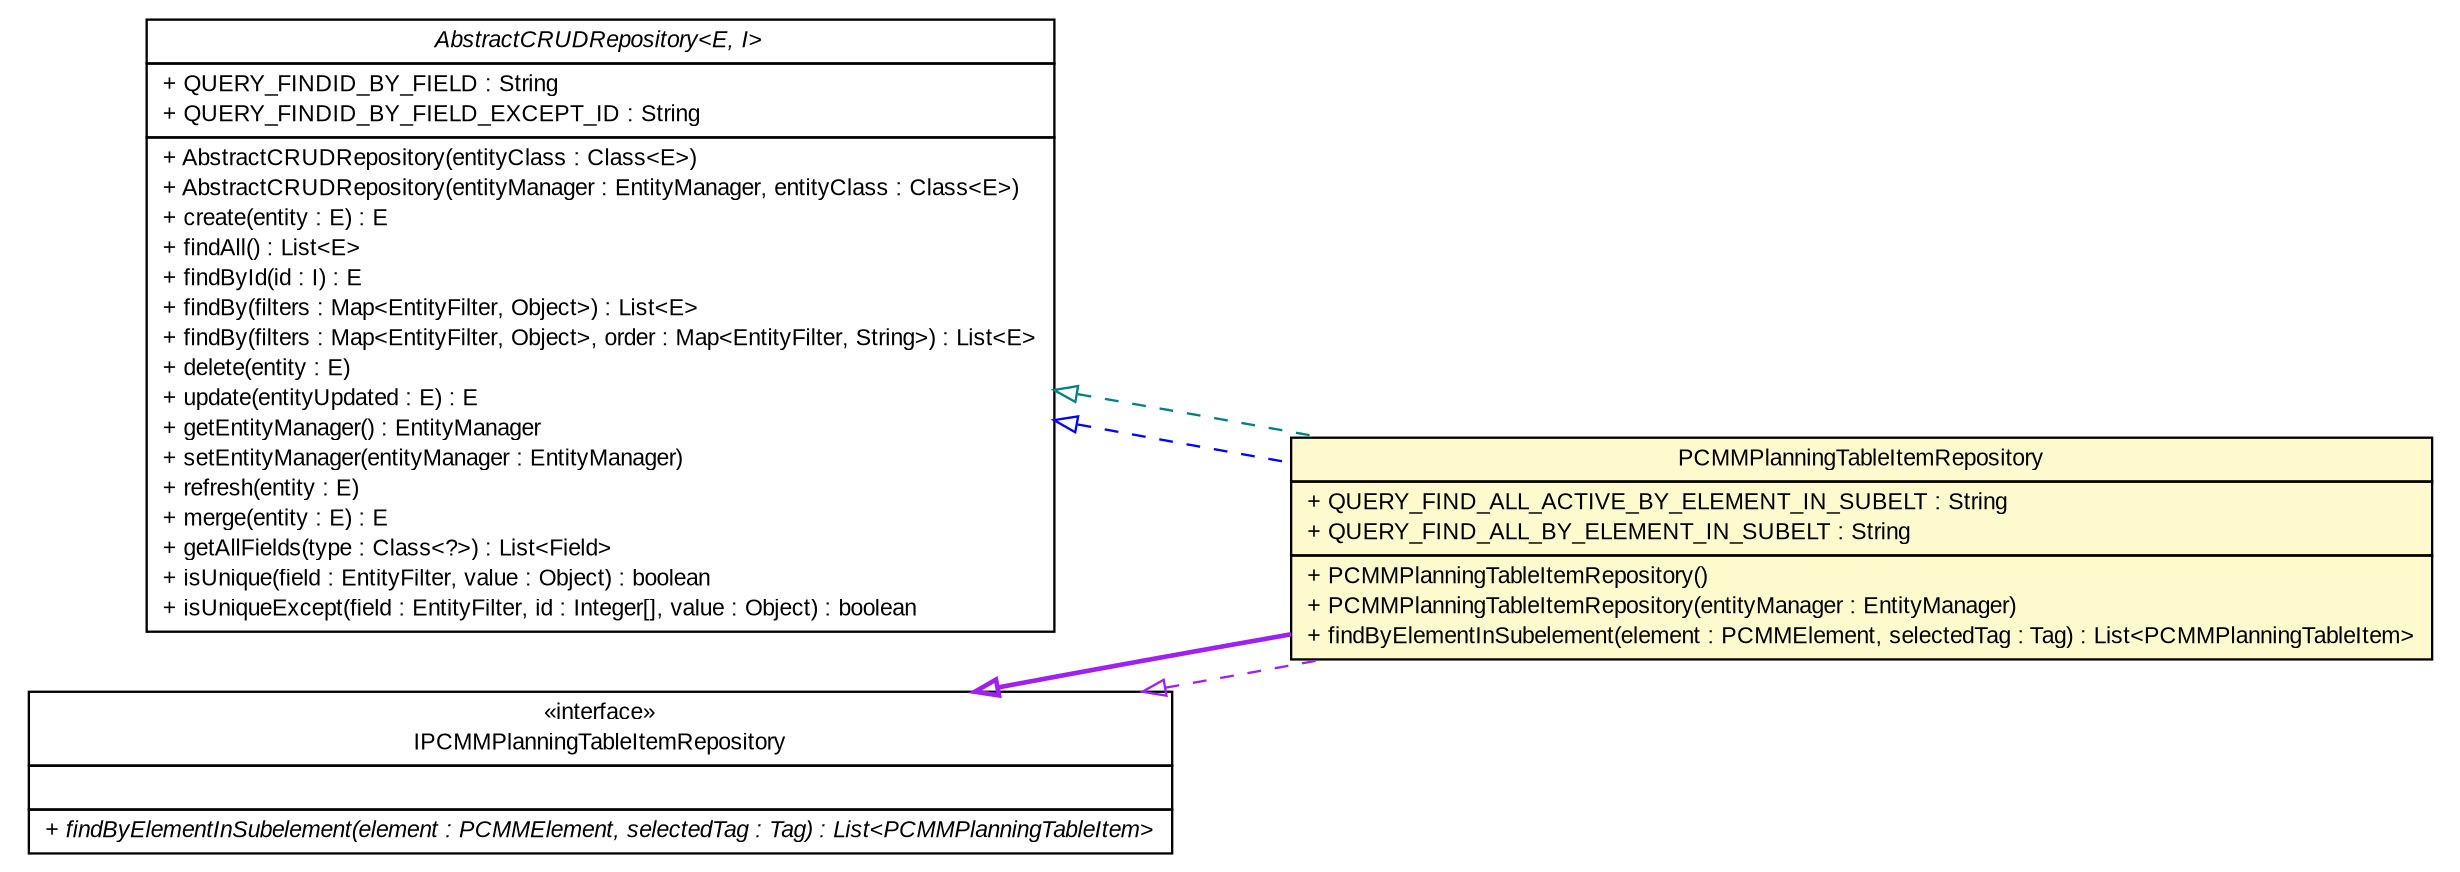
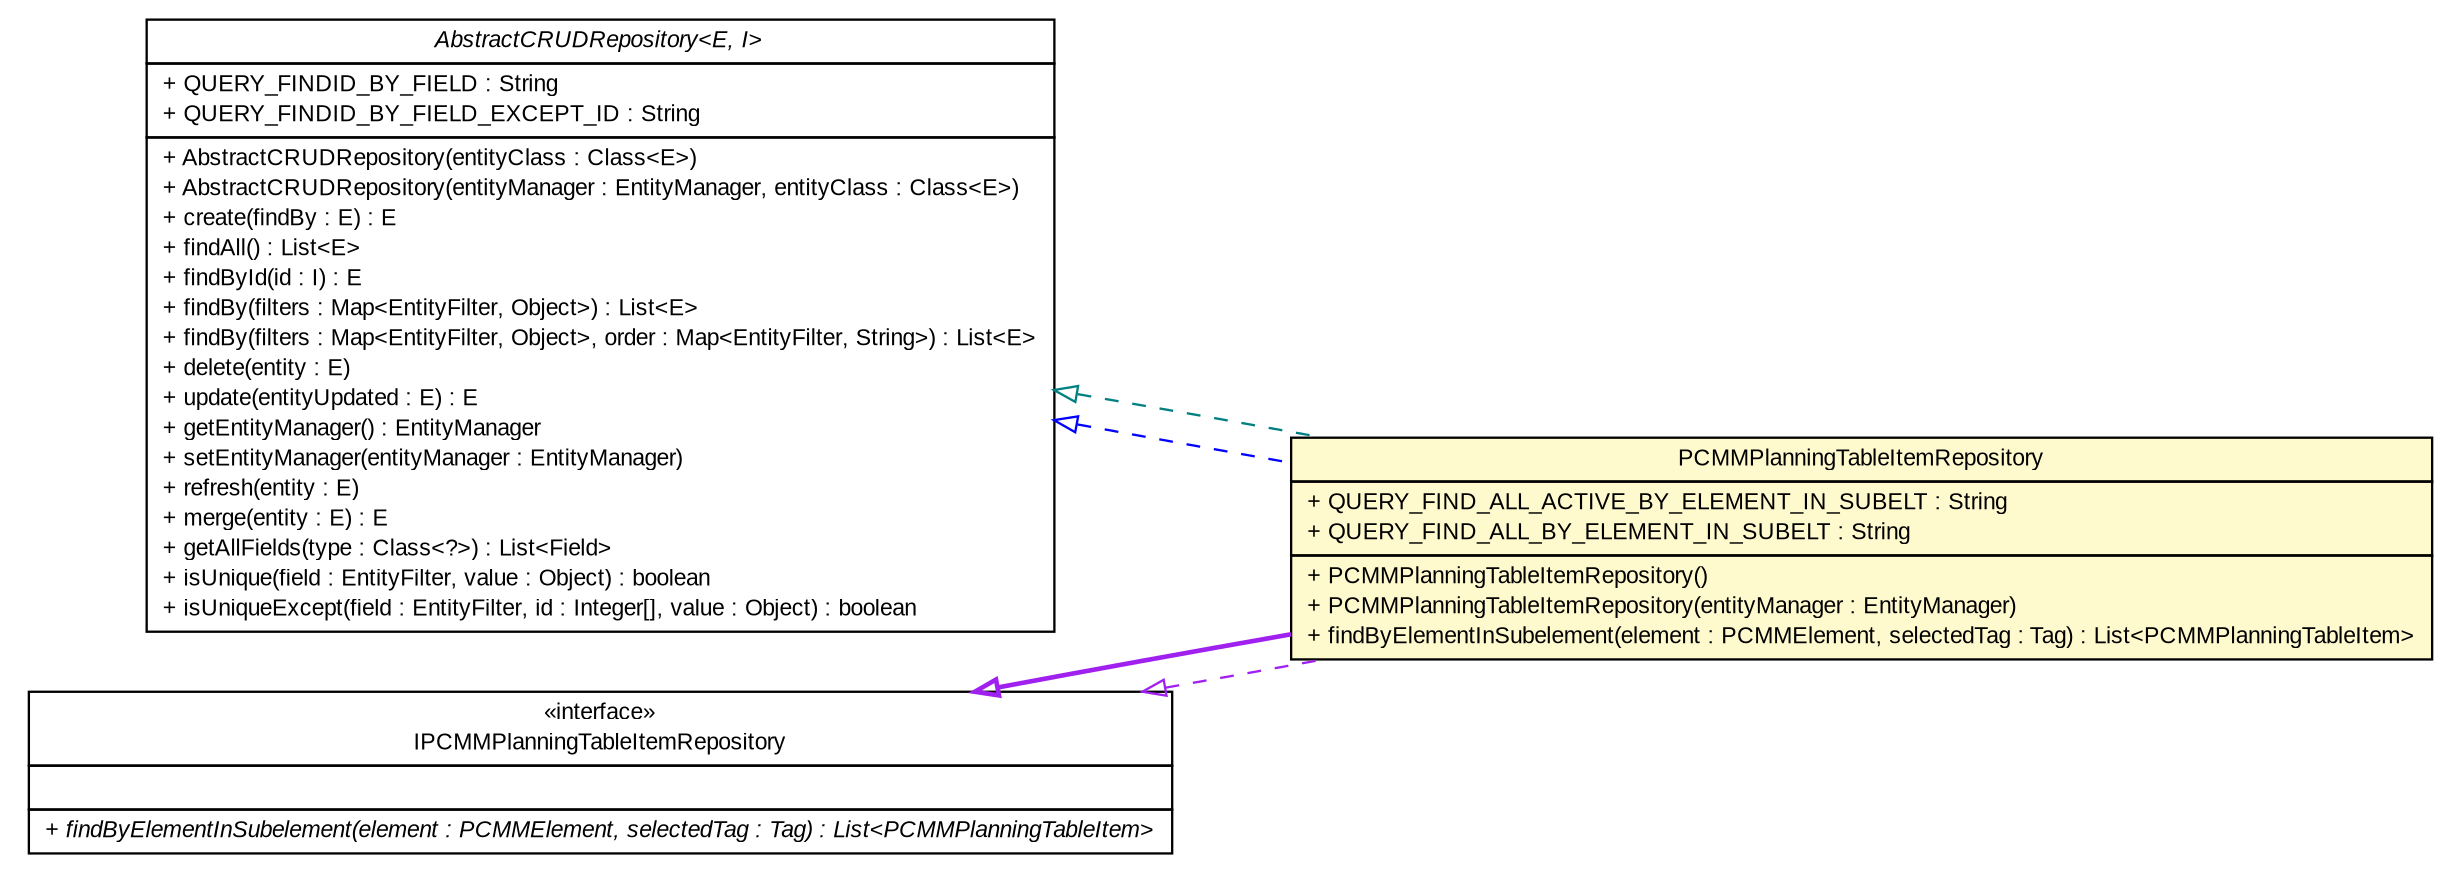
node "AbstractCRUDRepository<E, I>": text "+ create(entity : E) : E" -> "+ create(findBy : E) : E"
